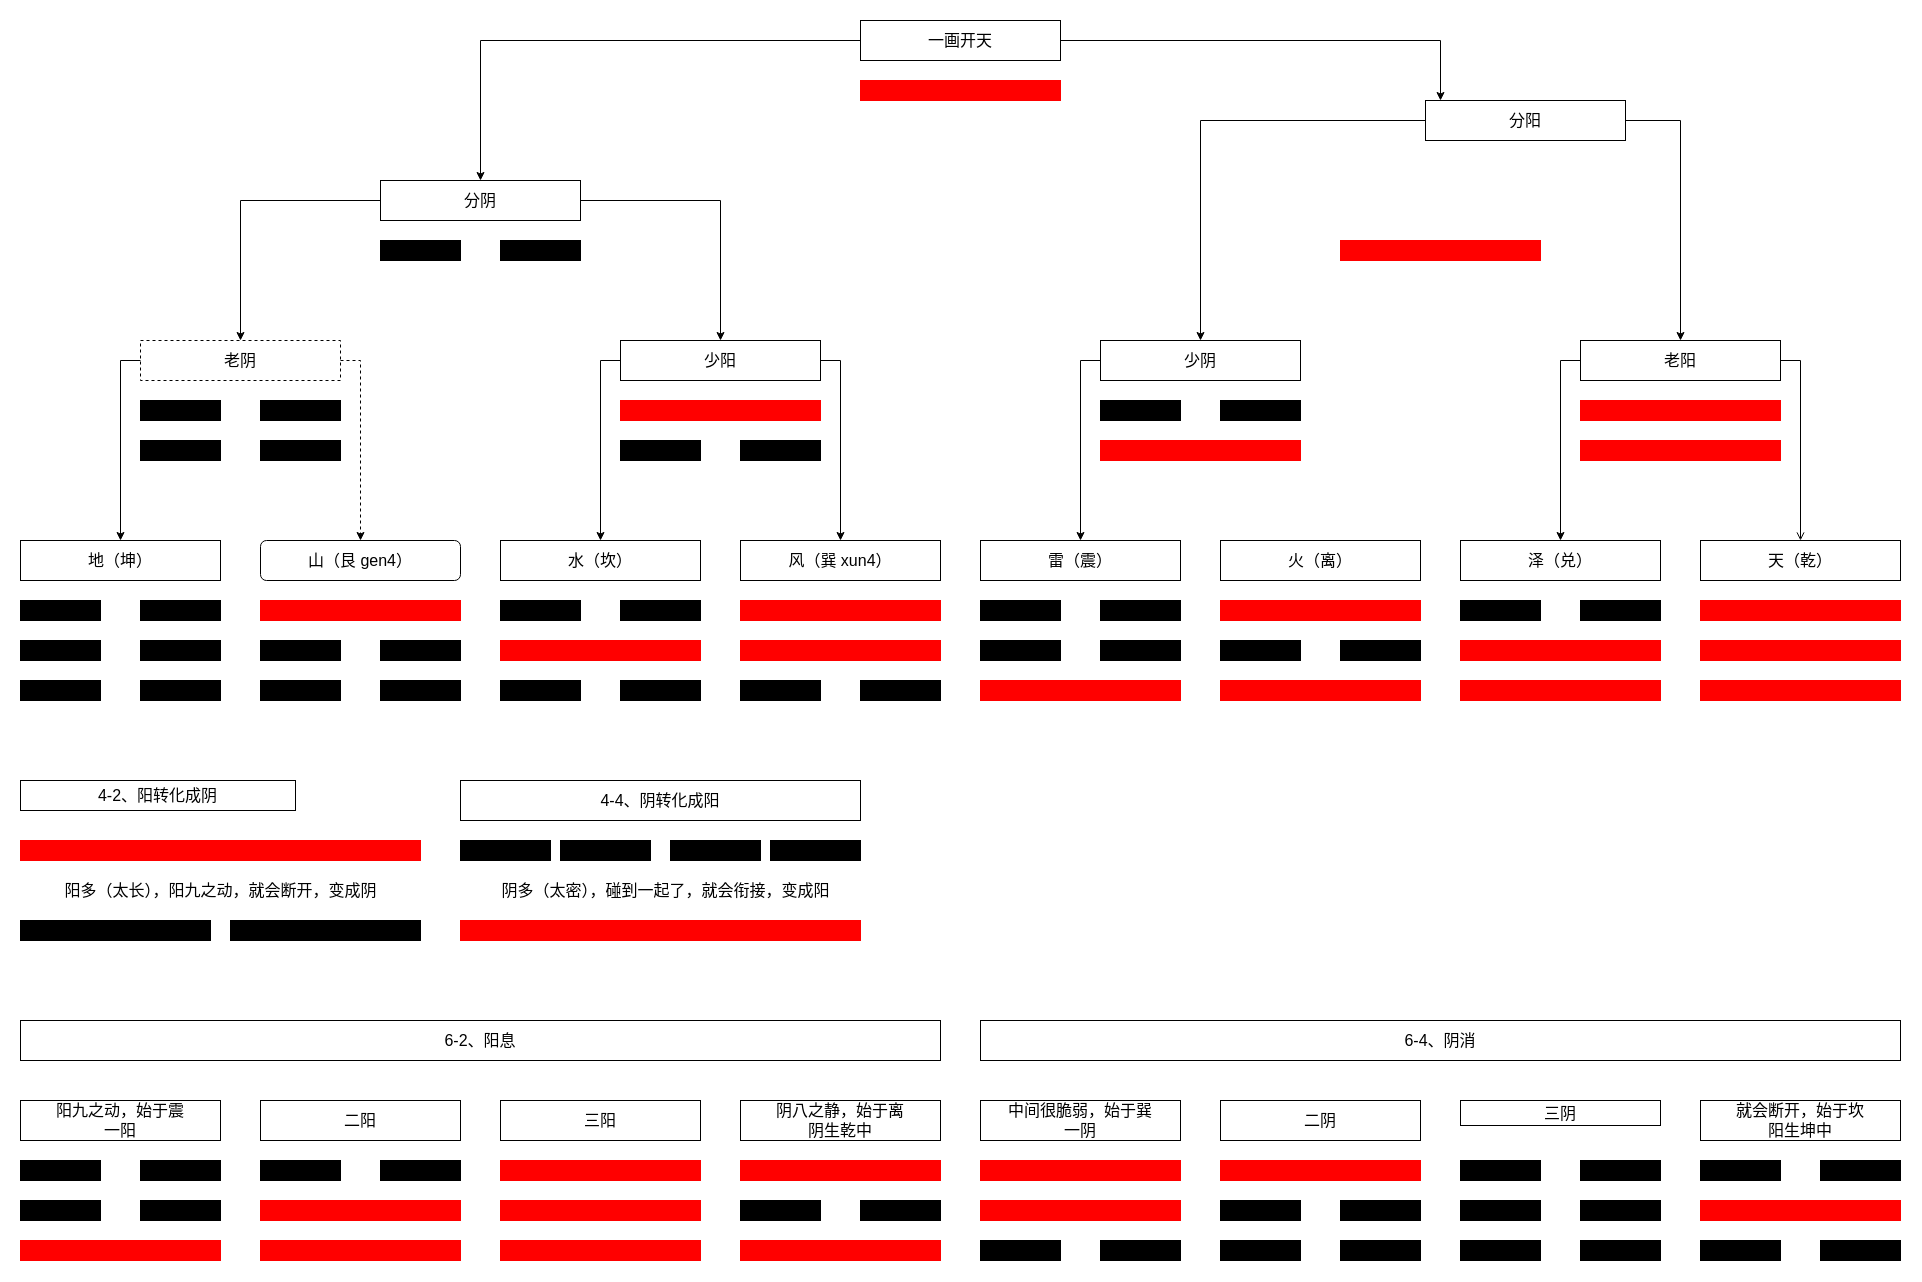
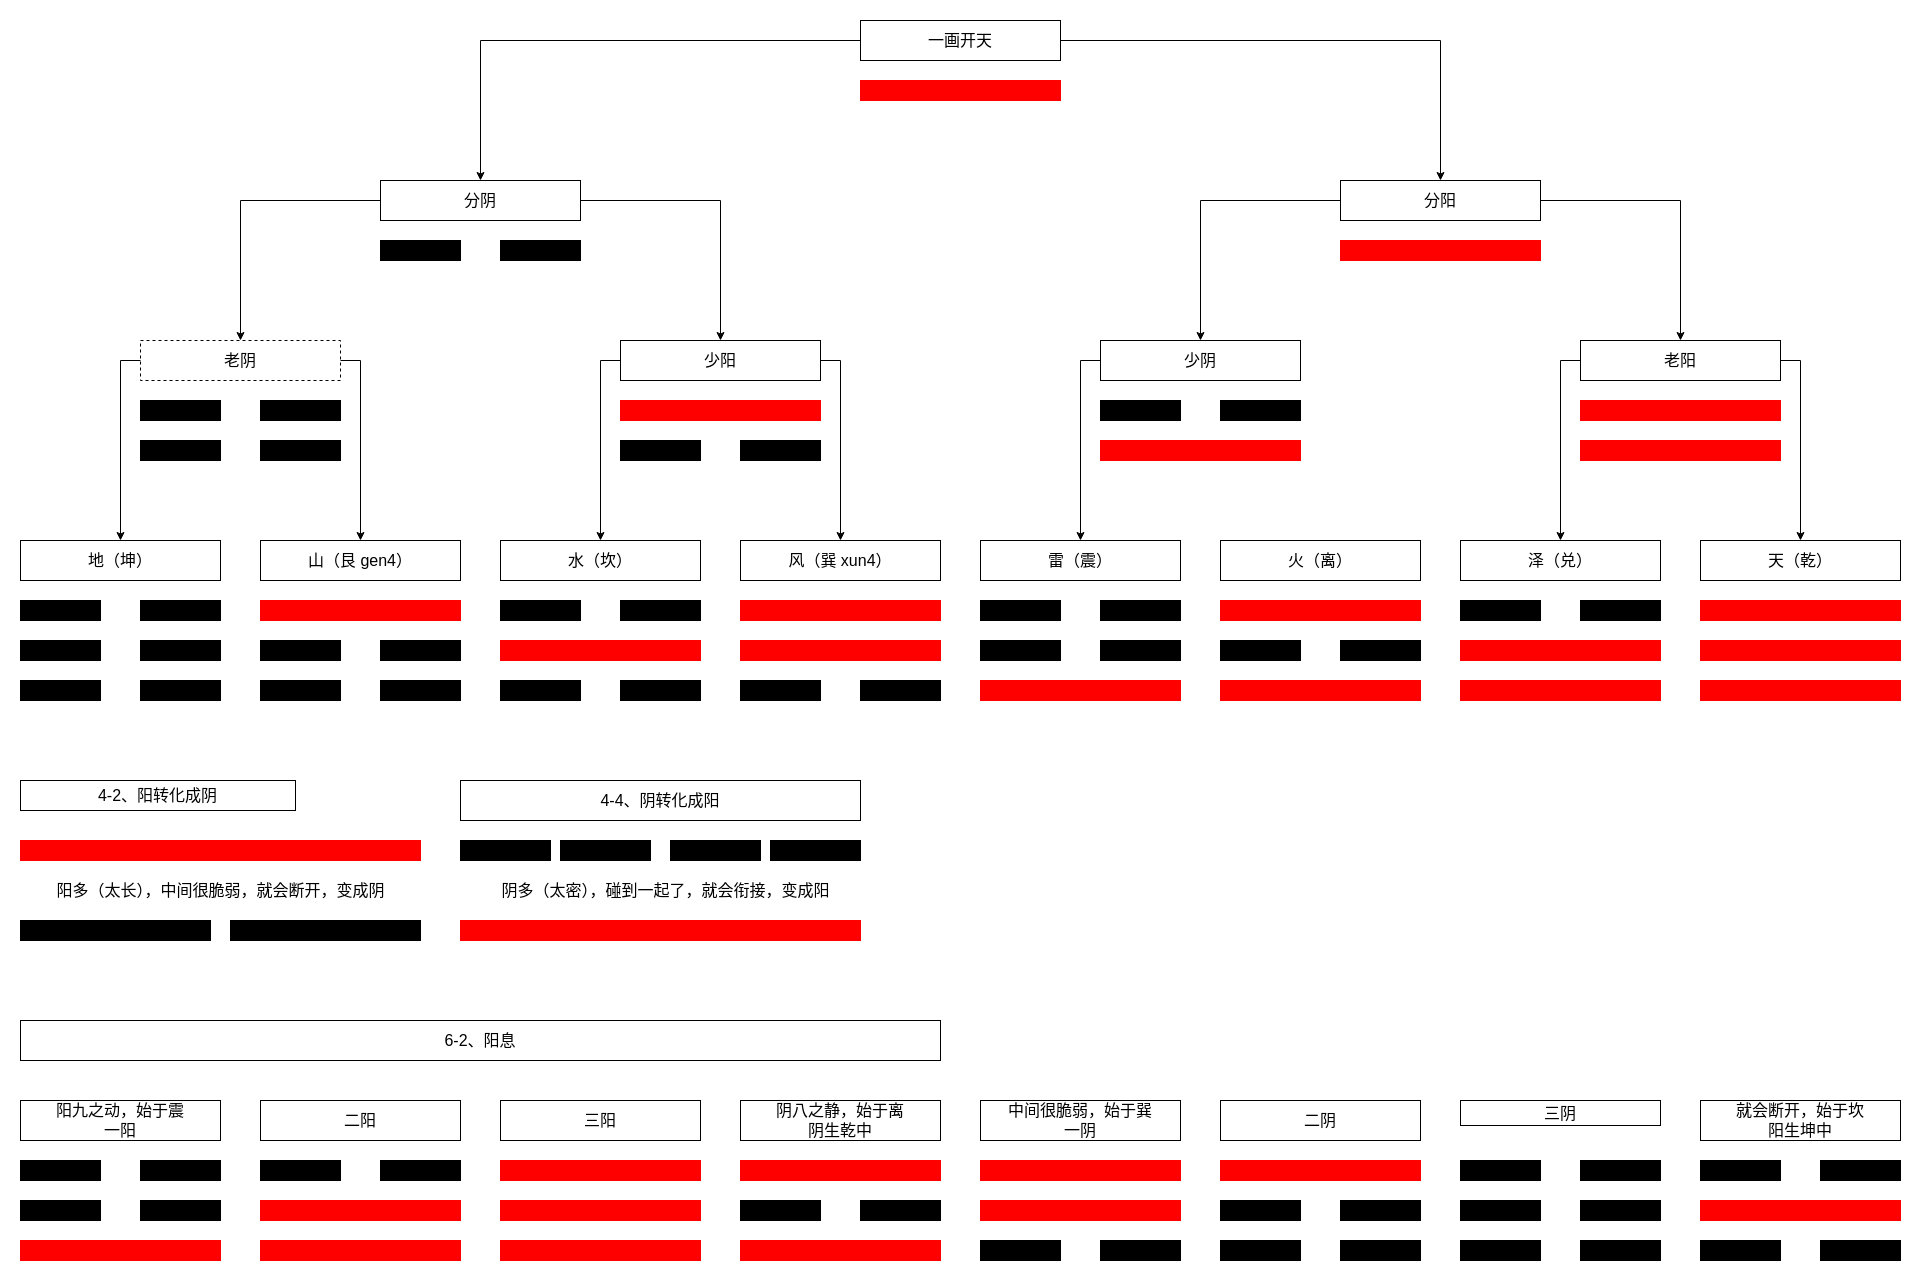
node "分阳": moved (1526, 121) -> (1441, 201)
edge "老阴" -> "山（艮 gen4）": style dashed -> solid
edge "老阳" -> "天（乾）": arrowhead open -> classic
node "山（艮 gen4）": shape rounded rectangle -> rectangle
node "阳多（太长），阳九之动，就会断开，变成阴": label "阳多（太长），阳九之动，就会断开，变成阴" -> "阳多（太长），中间很脆弱，就会断开，变成阴"
node "6-4、阴消": removed
